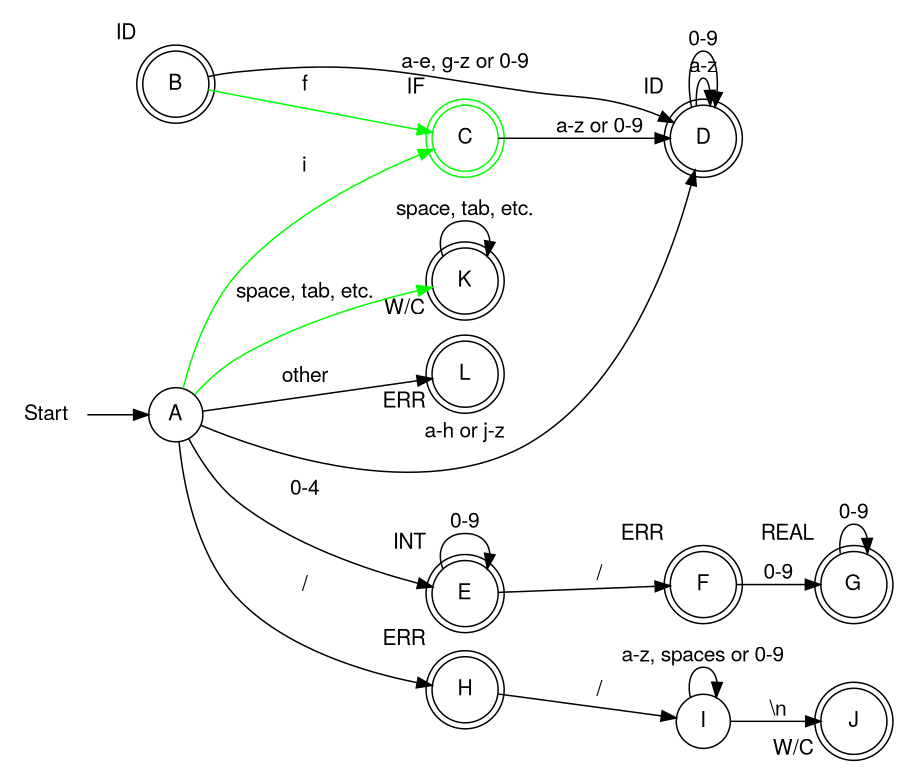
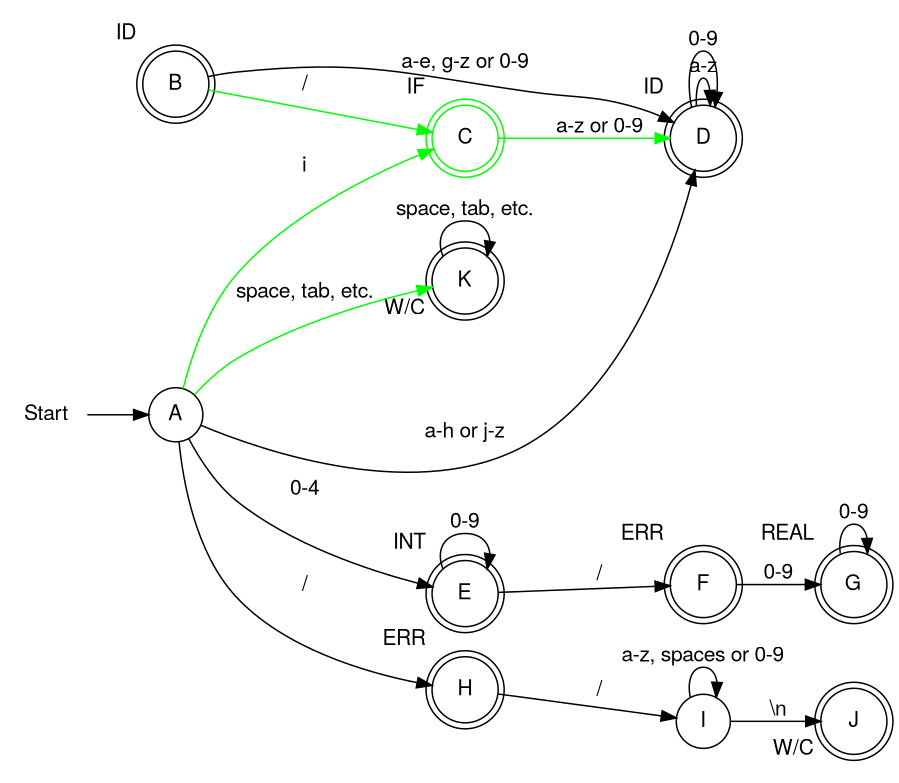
edge "B ID" -> "C IF": label "f" -> "/"
edge "C IF" -> "D ID": color black -> green
node "L ERR": removed
